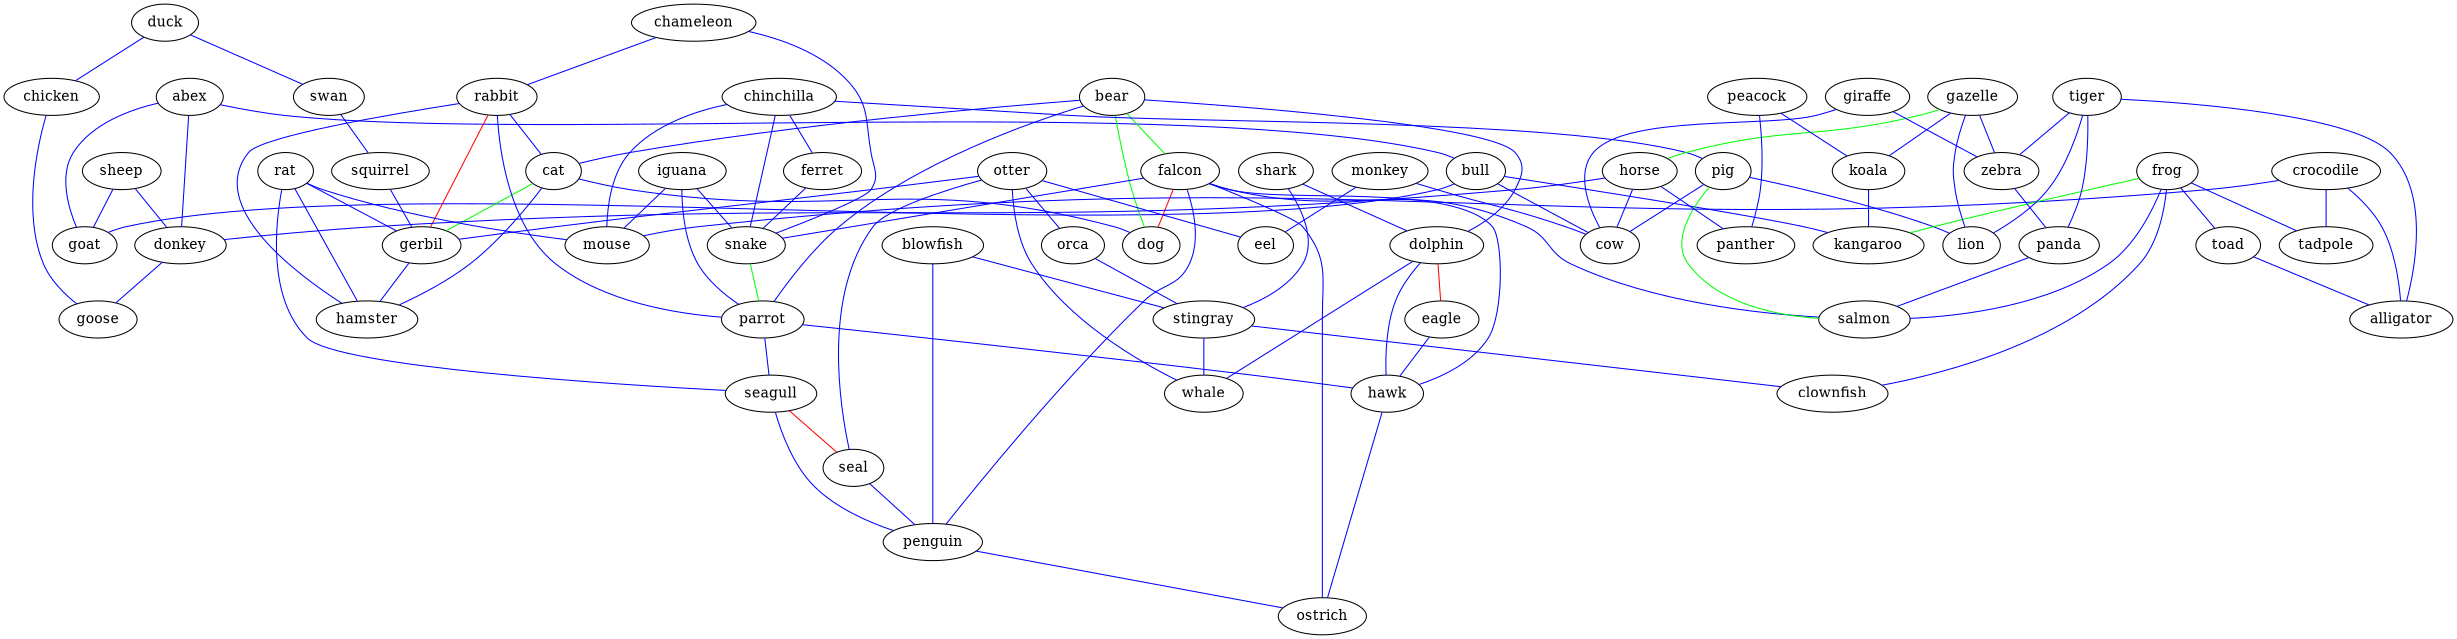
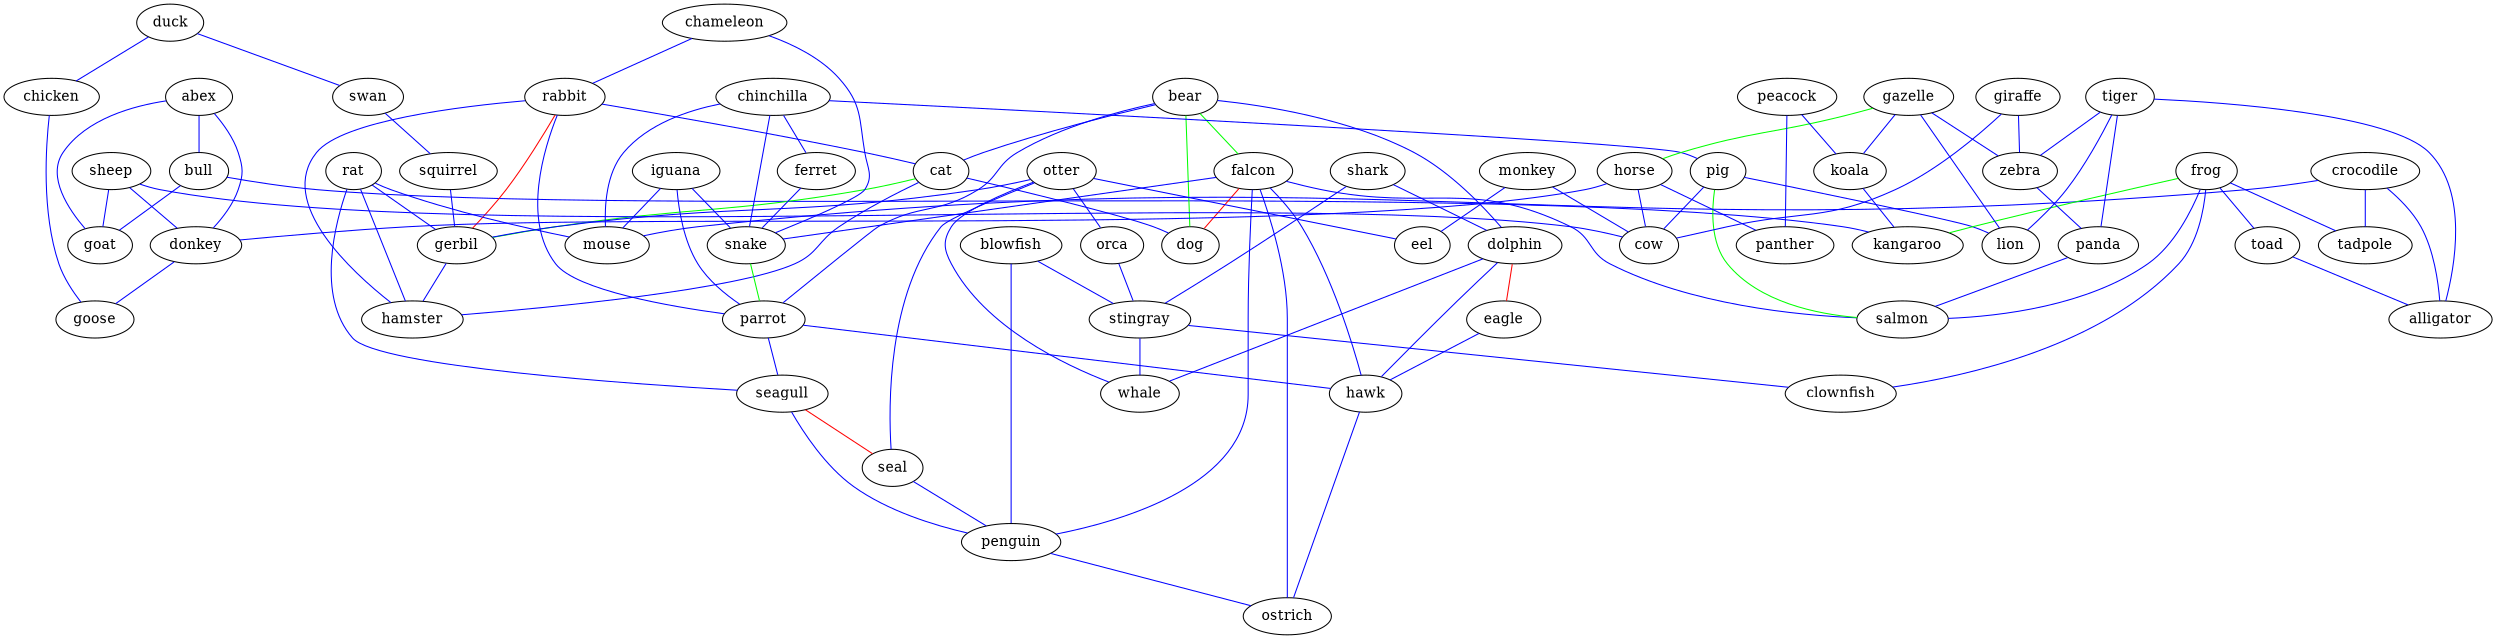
edge "bull" -- "cow": now "sheep" -- "cow"
